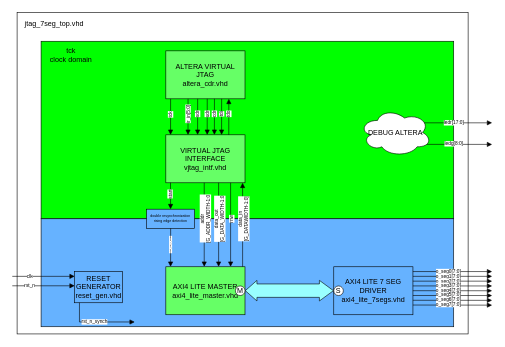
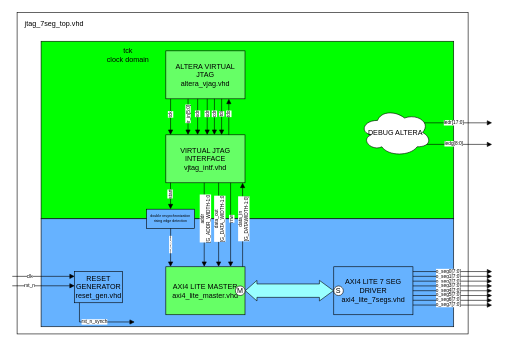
node "tck clock domain": moved (71, 55) -> (128, 55)
node "ALTERA VIRTUAL JTAG altera_cdr.vhd": label "ALTERA VIRTUAL JTAG altera_cdr.vhd" -> "ALTERA VIRTUAL JTAG altera_vjag.vhd"
